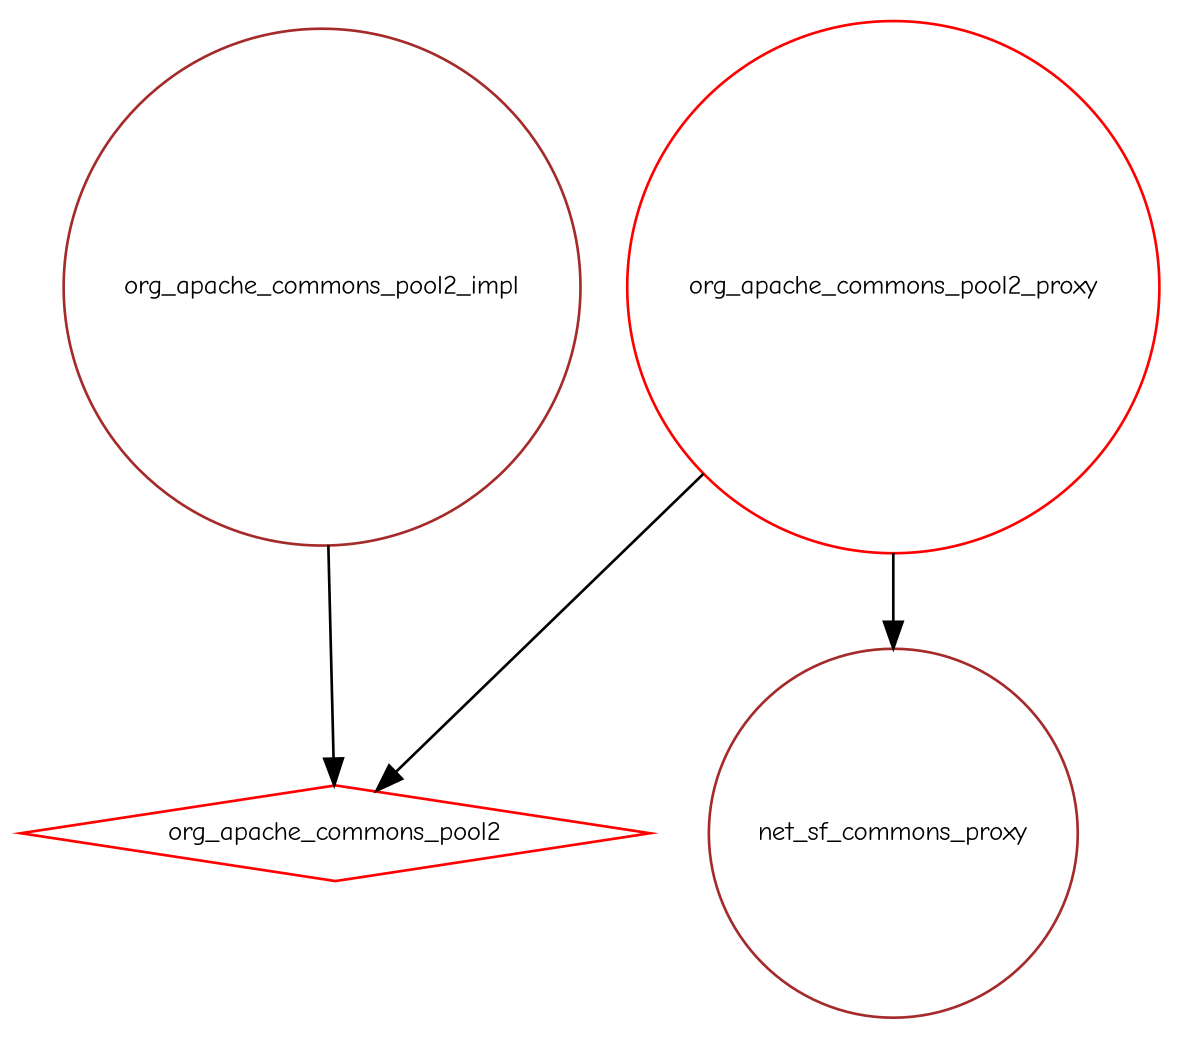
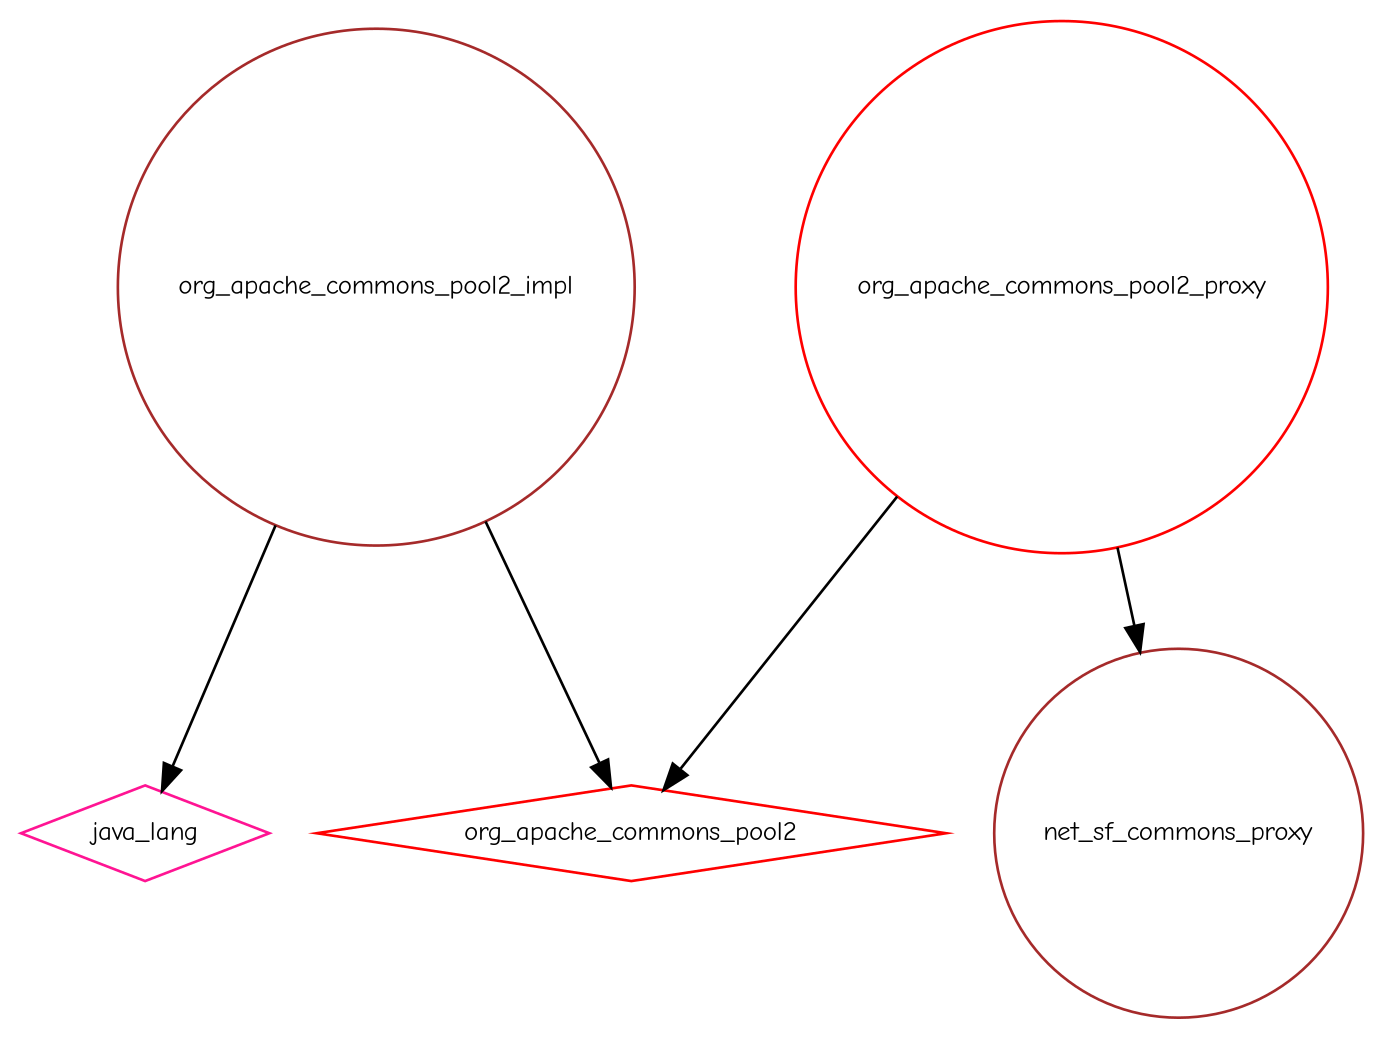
node "java_lang": added
